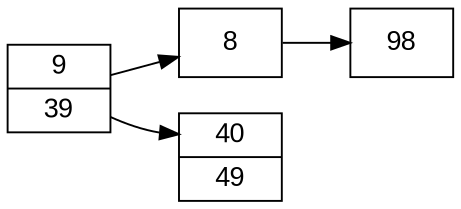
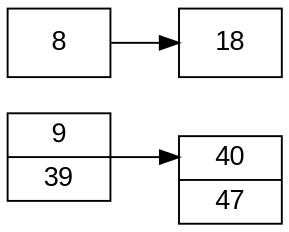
node "98": label "98" -> "18"
edge "9" -> "8": removed
node "40": text "49" -> "47"
